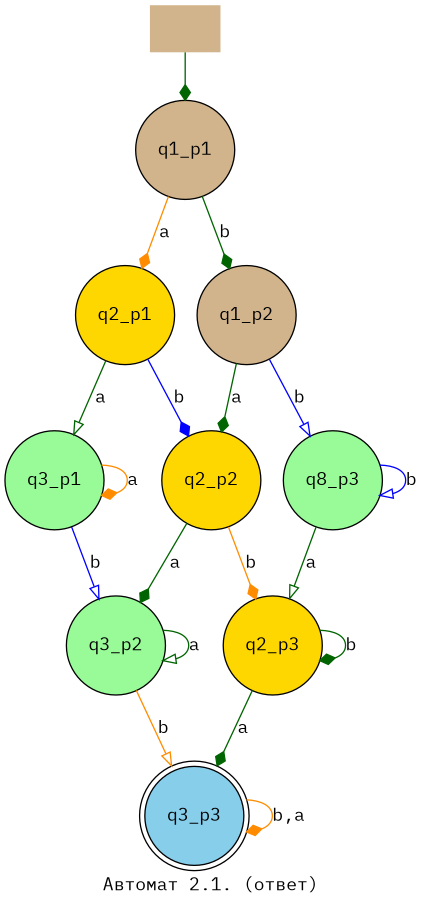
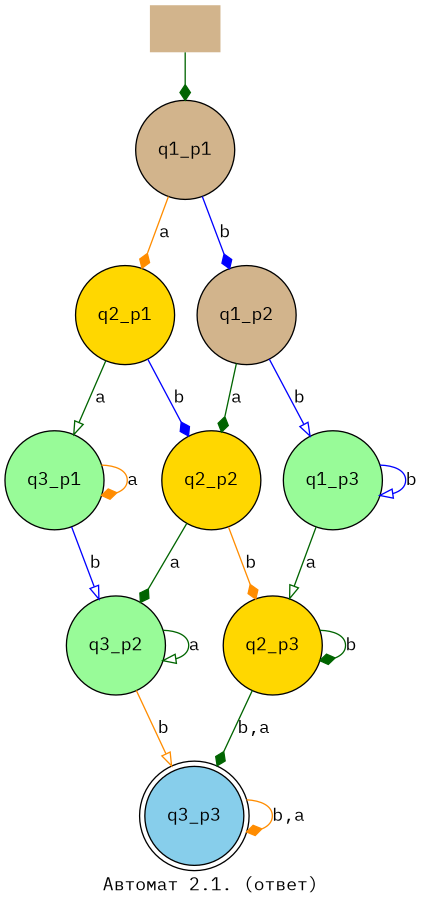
edge "q1_p1" -> "q1_p2": color darkgreen -> blue
node "q8_p3": label "q8_p3" -> "q1_p3"
edge "q2_p3" -> "q3_p3": label "a" -> "b,a"
